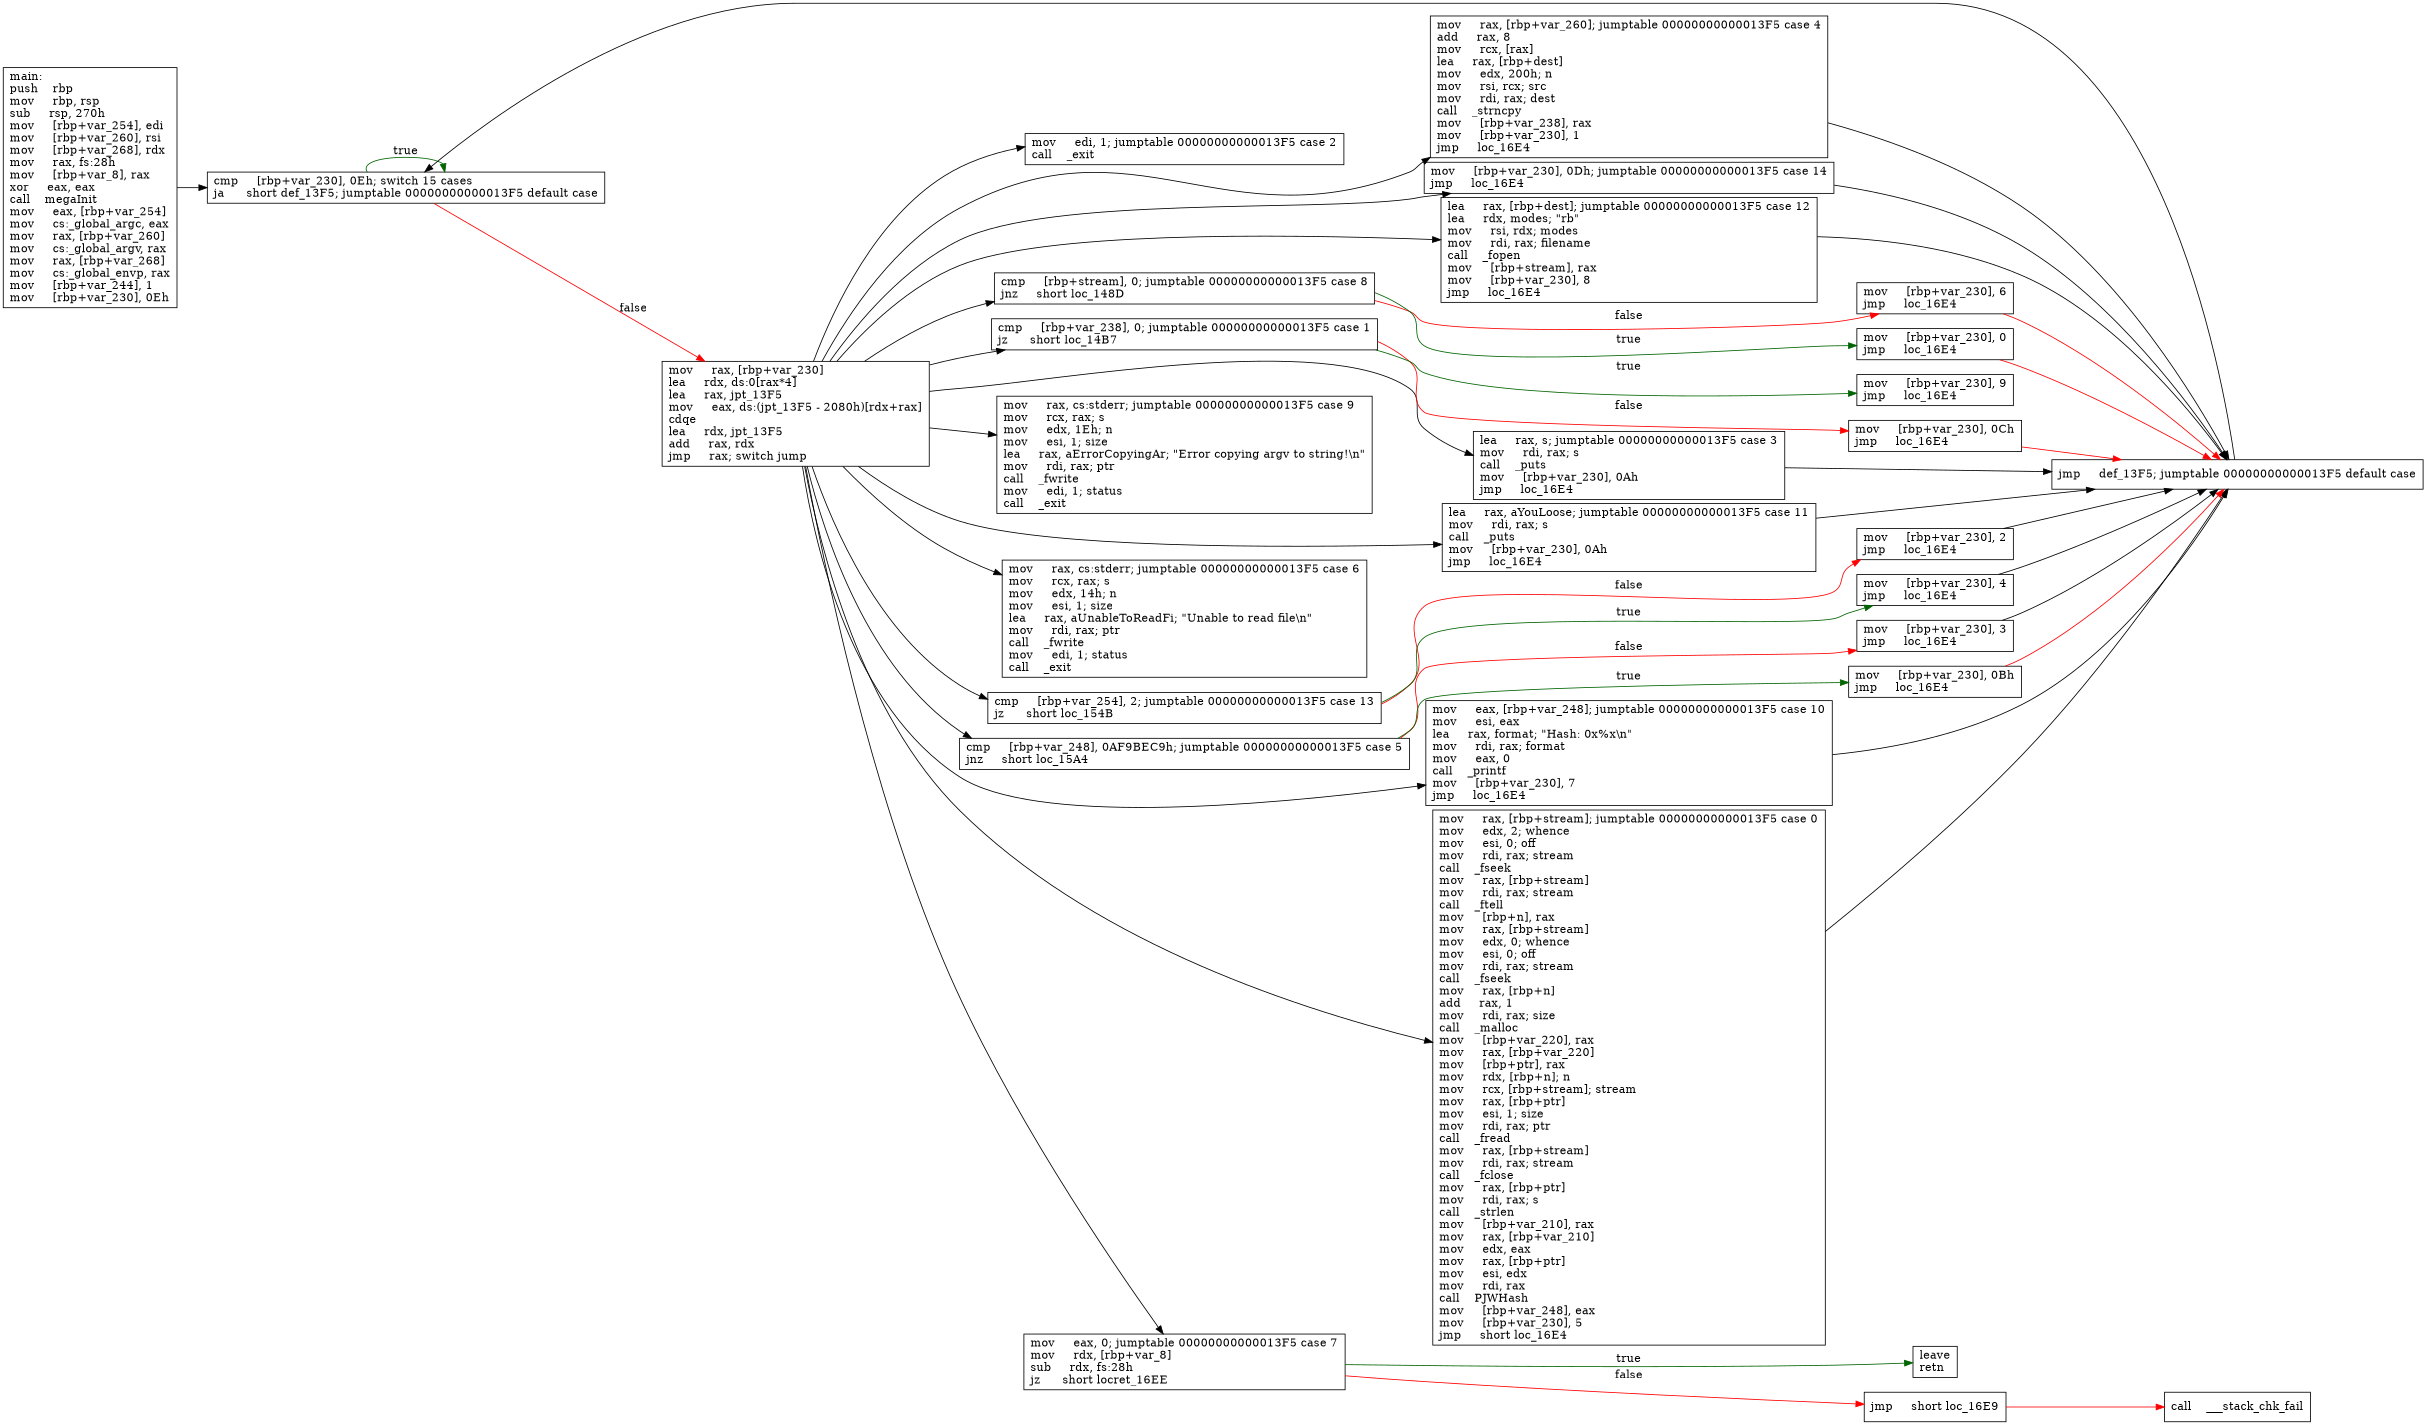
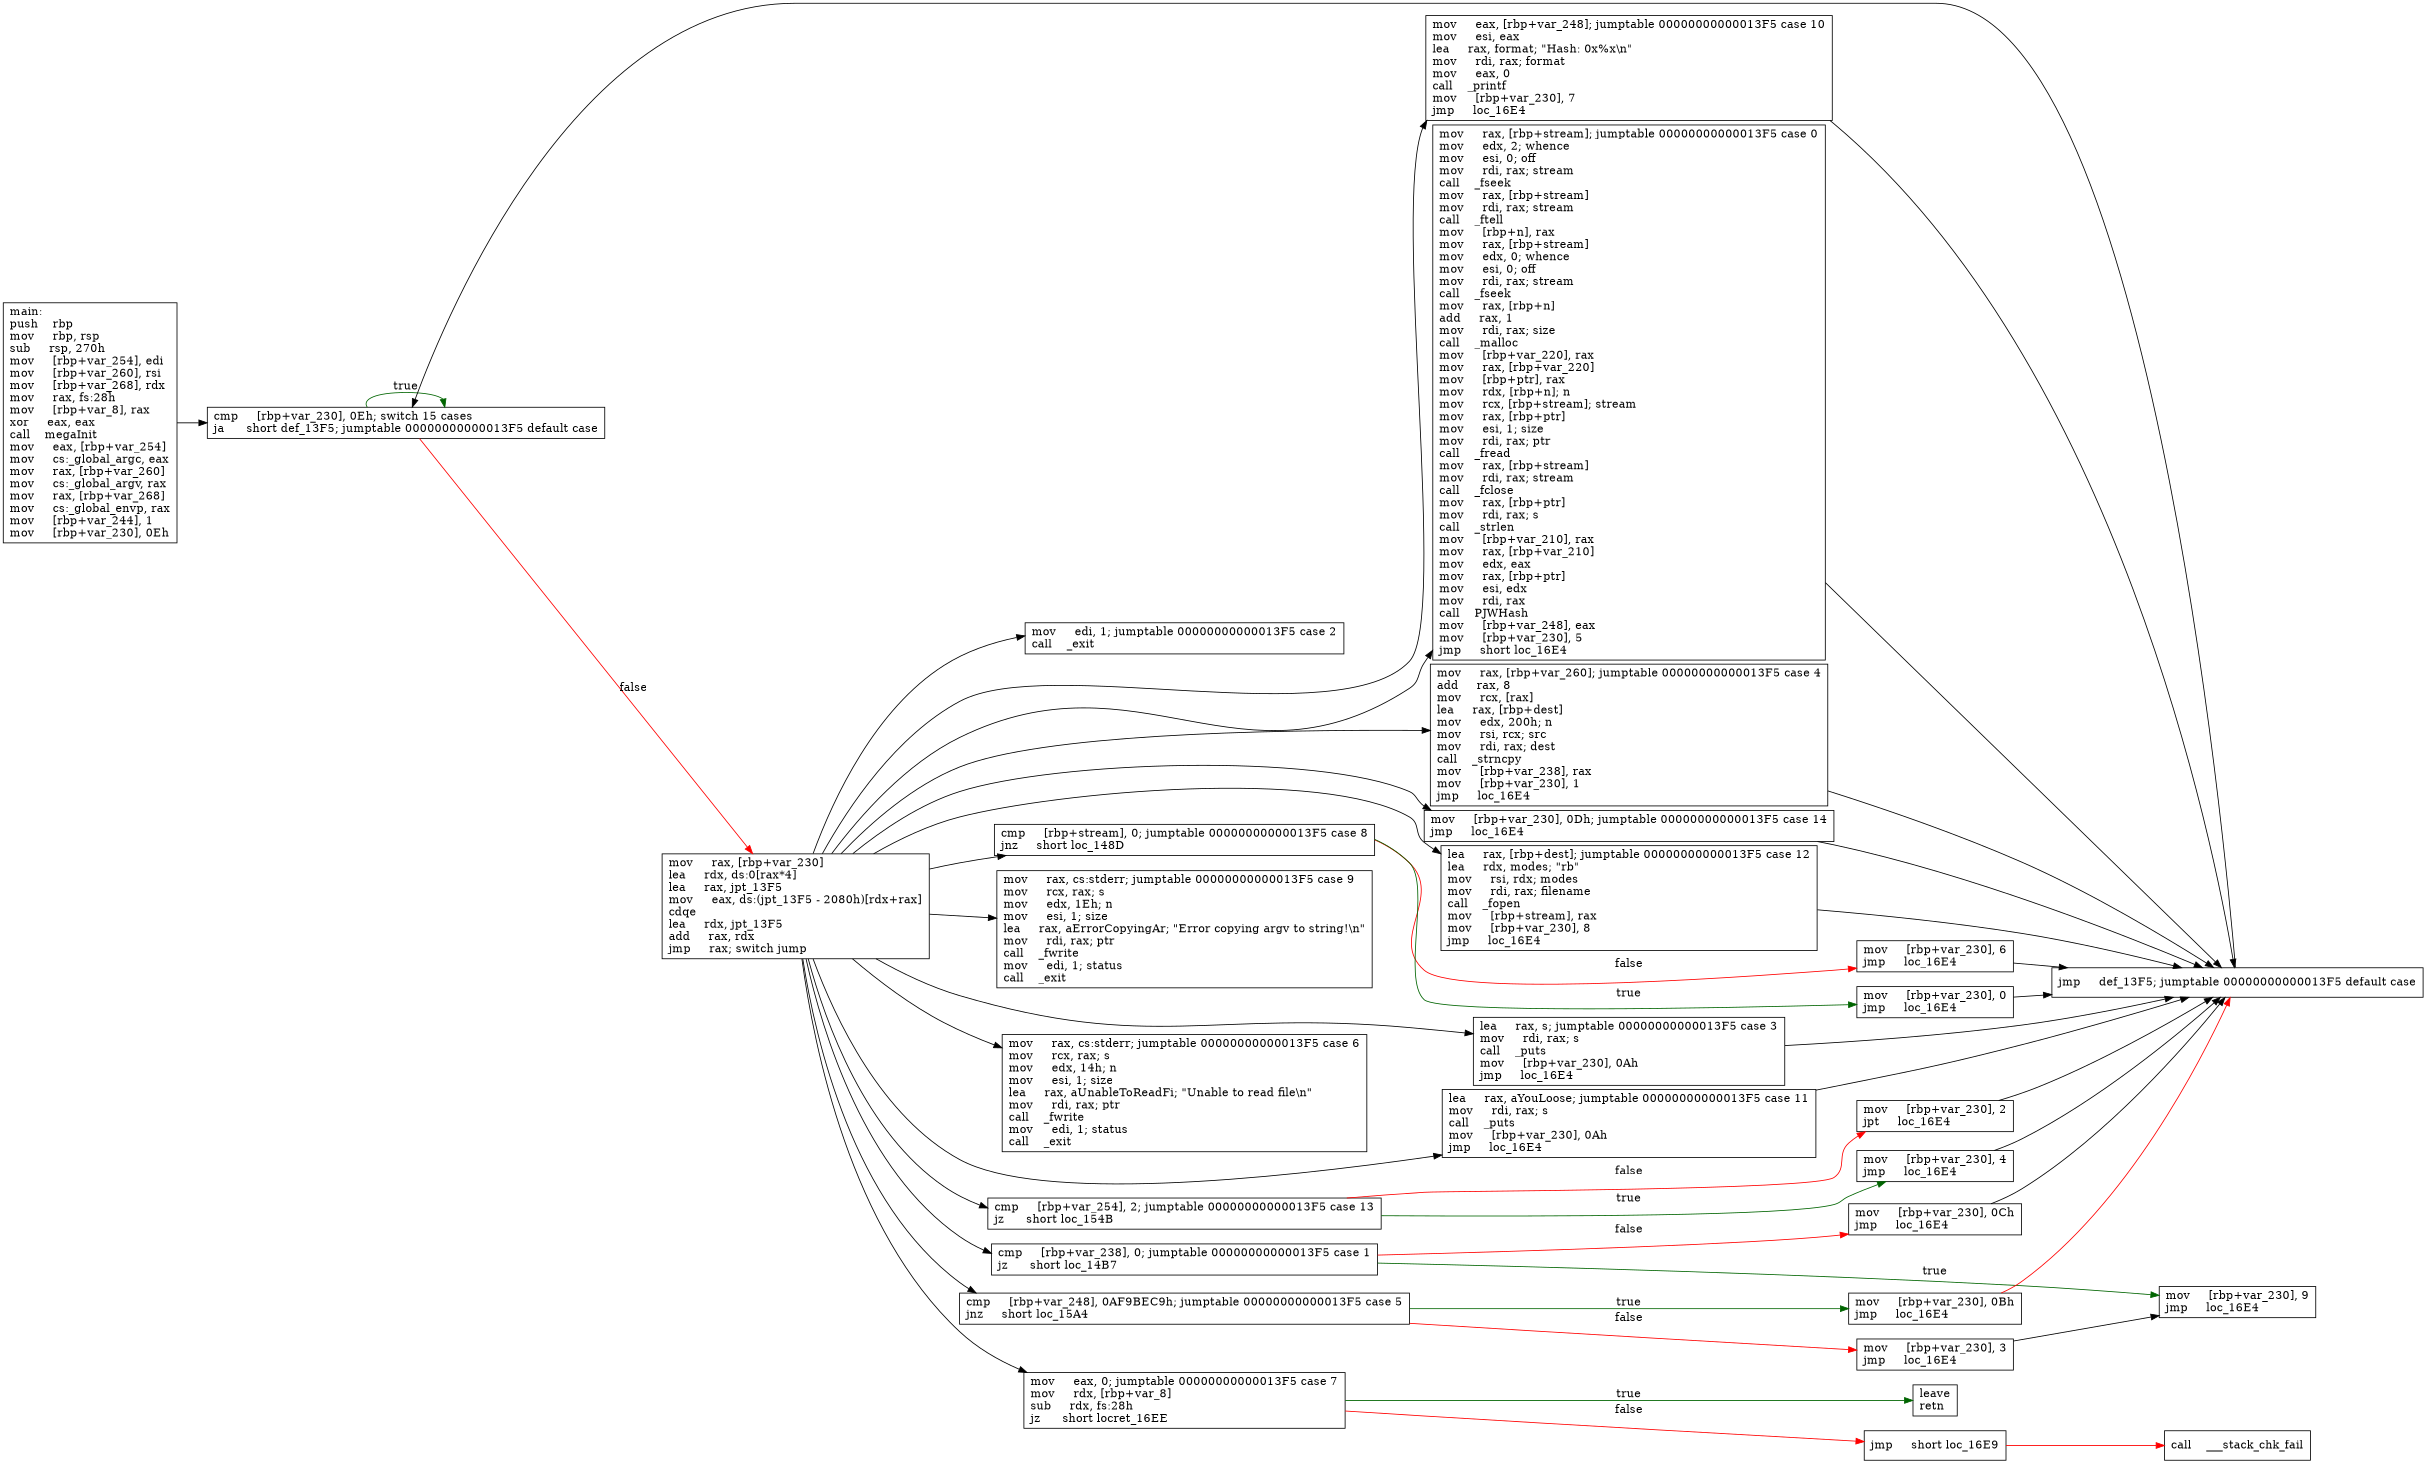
edge "mov     [rbp+var_230], 6 jmp     loc_16E4" -> "jmp     def_13F5; jumptable 00000000000013F5 default case": color red -> black
edge "mov     [rbp+var_230], 0 jmp     loc_16E4" -> "jmp     def_13F5; jumptable 00000000000013F5 default case": color red -> black
edge "mov     [rbp+var_230], 0Ch jmp     loc_16E4" -> "jmp     def_13F5; jumptable 00000000000013F5 default case": color red -> black
node "mov     [rbp+var_230], 2 jmp     loc_16E4": label "mov     [rbp+var_230], 2 jmp     loc_16E4" -> "mov     [rbp+var_230], 2 jpt     loc_16E4"
edge "mov     [rbp+var_230], 3 jmp     loc_16E4" -> "jmp     def_13F5; jumptable 00000000000013F5 default case": now "mov     [rbp+var_230], 3 jmp     loc_16E4" -> "mov     [rbp+var_230], 9 jmp     loc_16E4"
